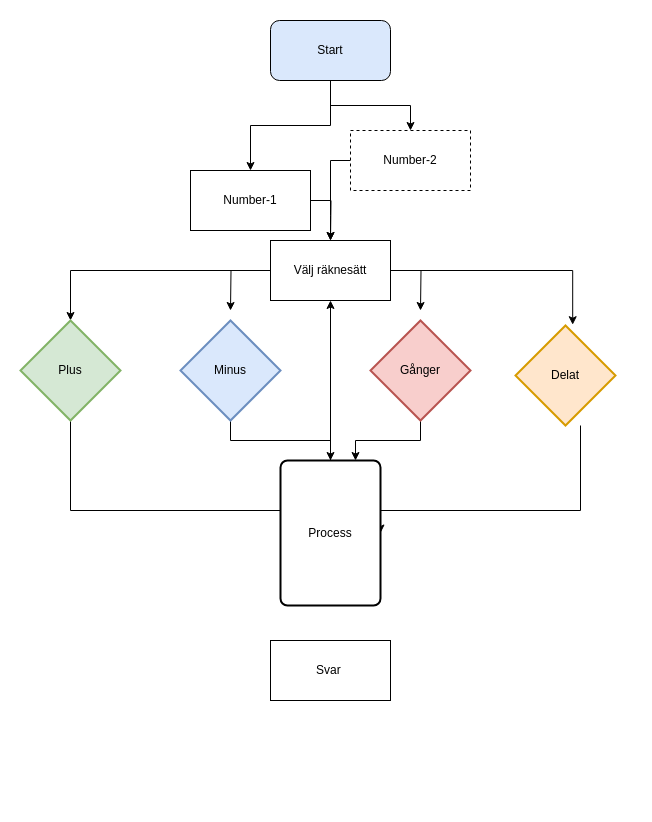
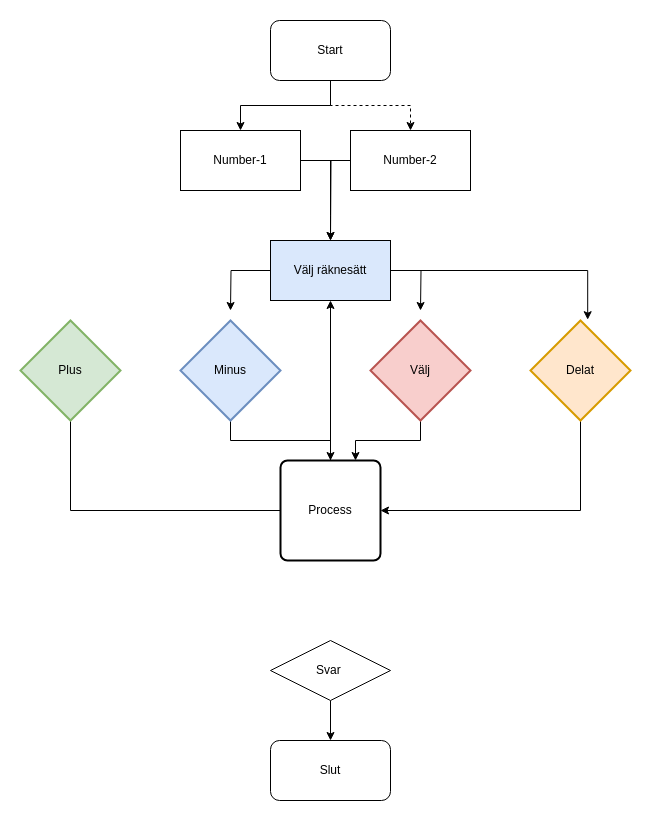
node "Start": fillcolor #dae8fc -> #ffffff
edge "Start" -> "Number-2": style solid -> dashed
node "Number-2": style dashed -> solid
node "Number-1": moved (251, 201) -> (241, 161)
edge "Välj räknesätt" -> "Plus": removed
node "Välj räknesätt": fillcolor #ffffff -> #dae8fc
node "Gånger": label "Gånger" -> "Välj"
node "Delat": moved (566, 376) -> (581, 371)
node "Process": size 100x145 -> 100x100
node "Svar": shape rectangle -> diamond
edge "Svar" -> "Slut": added
node "Slut": added
